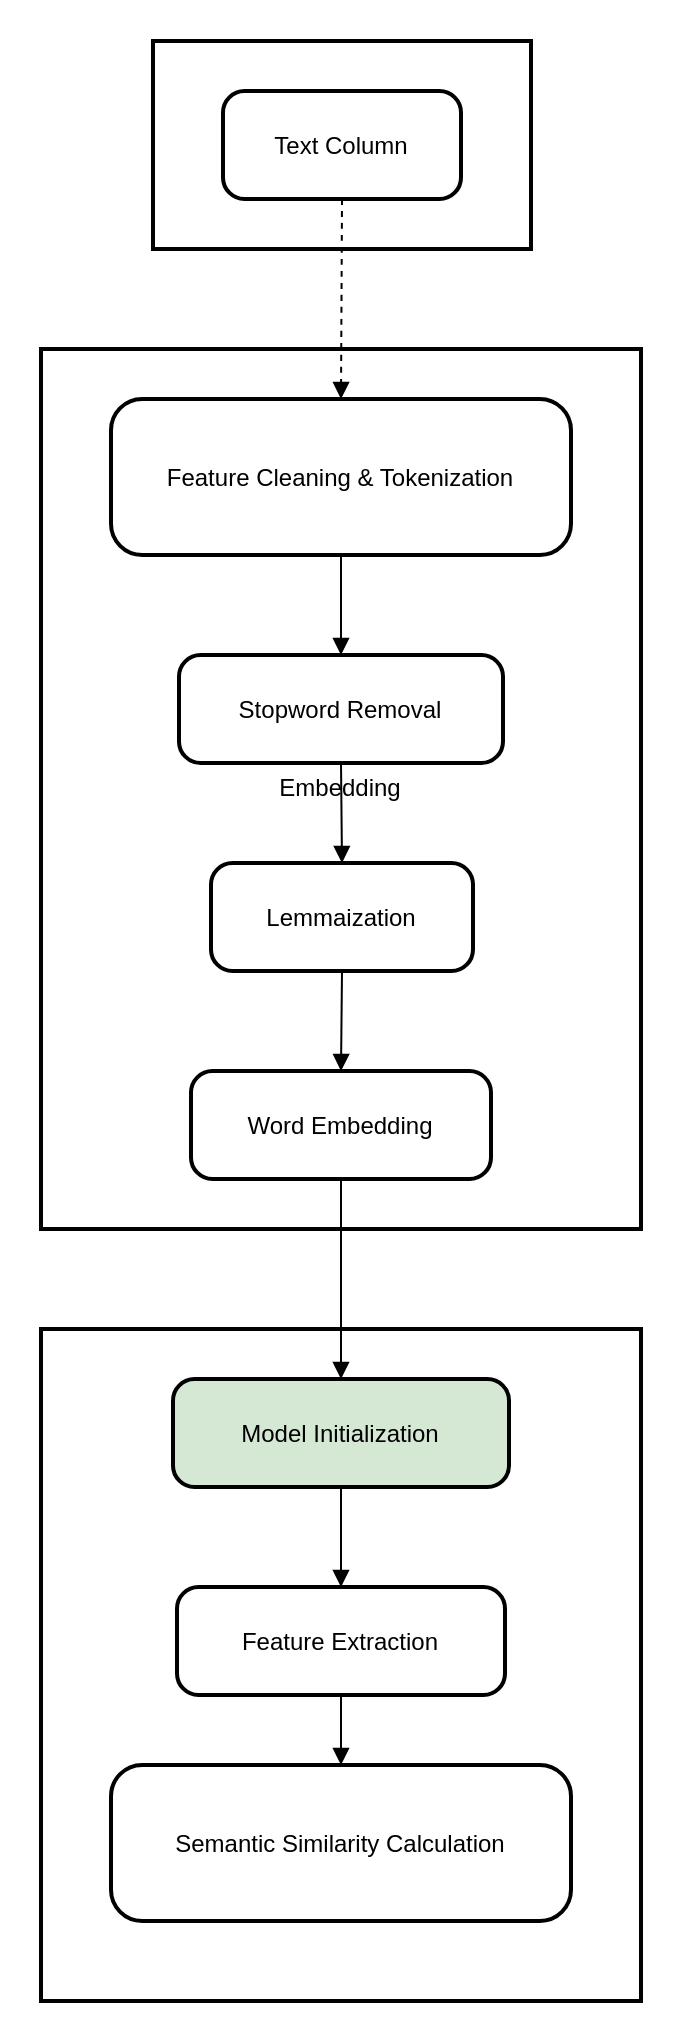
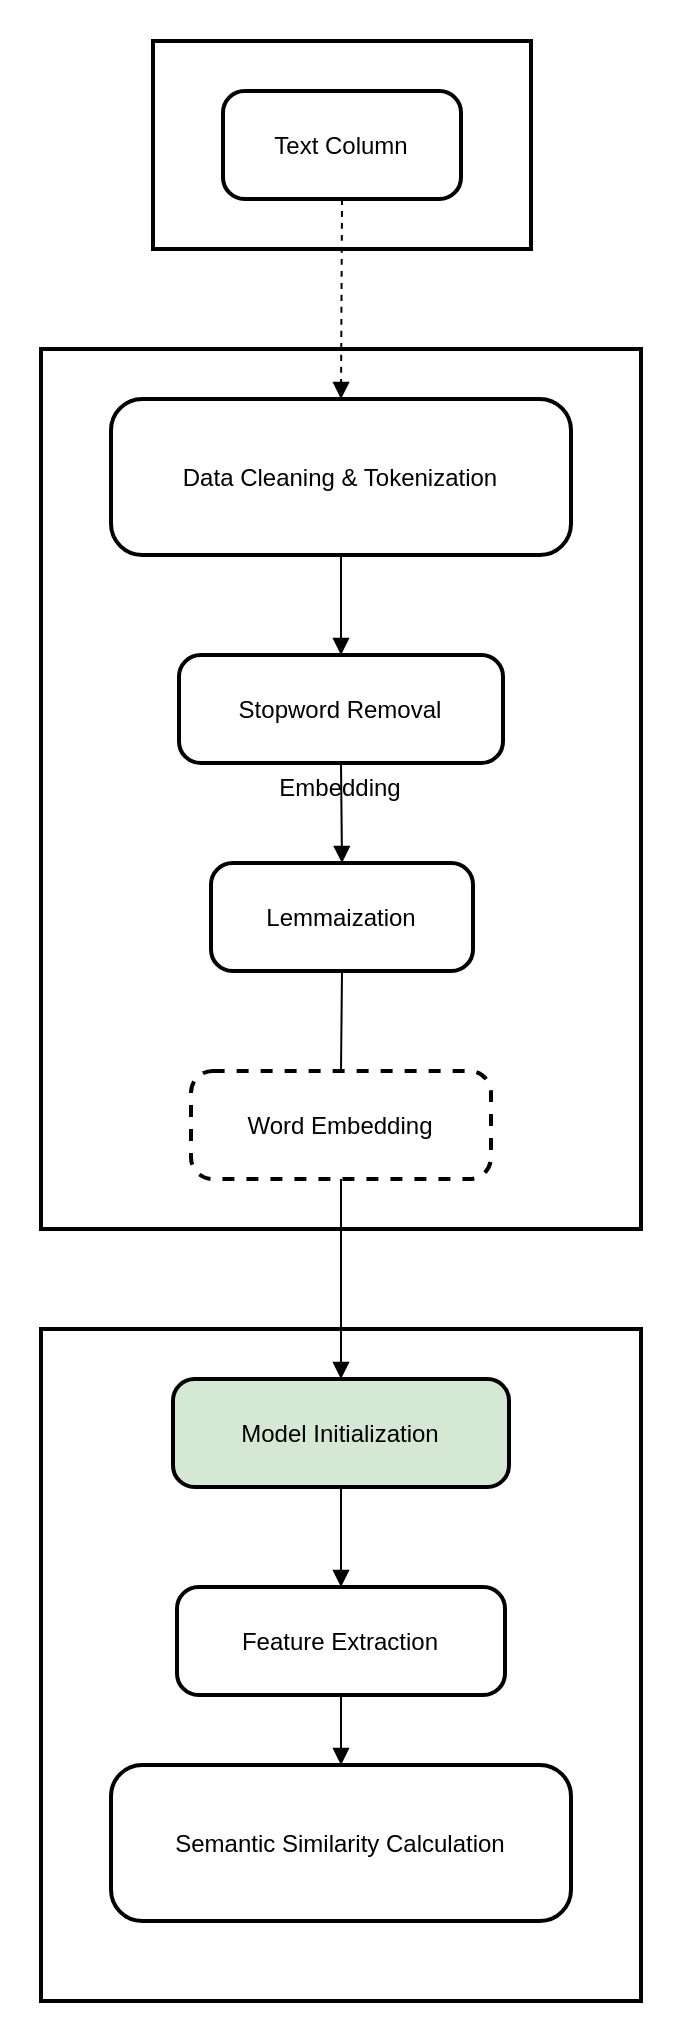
node "Feature Cleaning & Tokenization": label "Feature Cleaning & Tokenization" -> "Data Cleaning & Tokenization"
edge "Lemmaization" -> "Word Embedding": arrowhead block -> none
node "Word Embedding": style solid -> dashed
